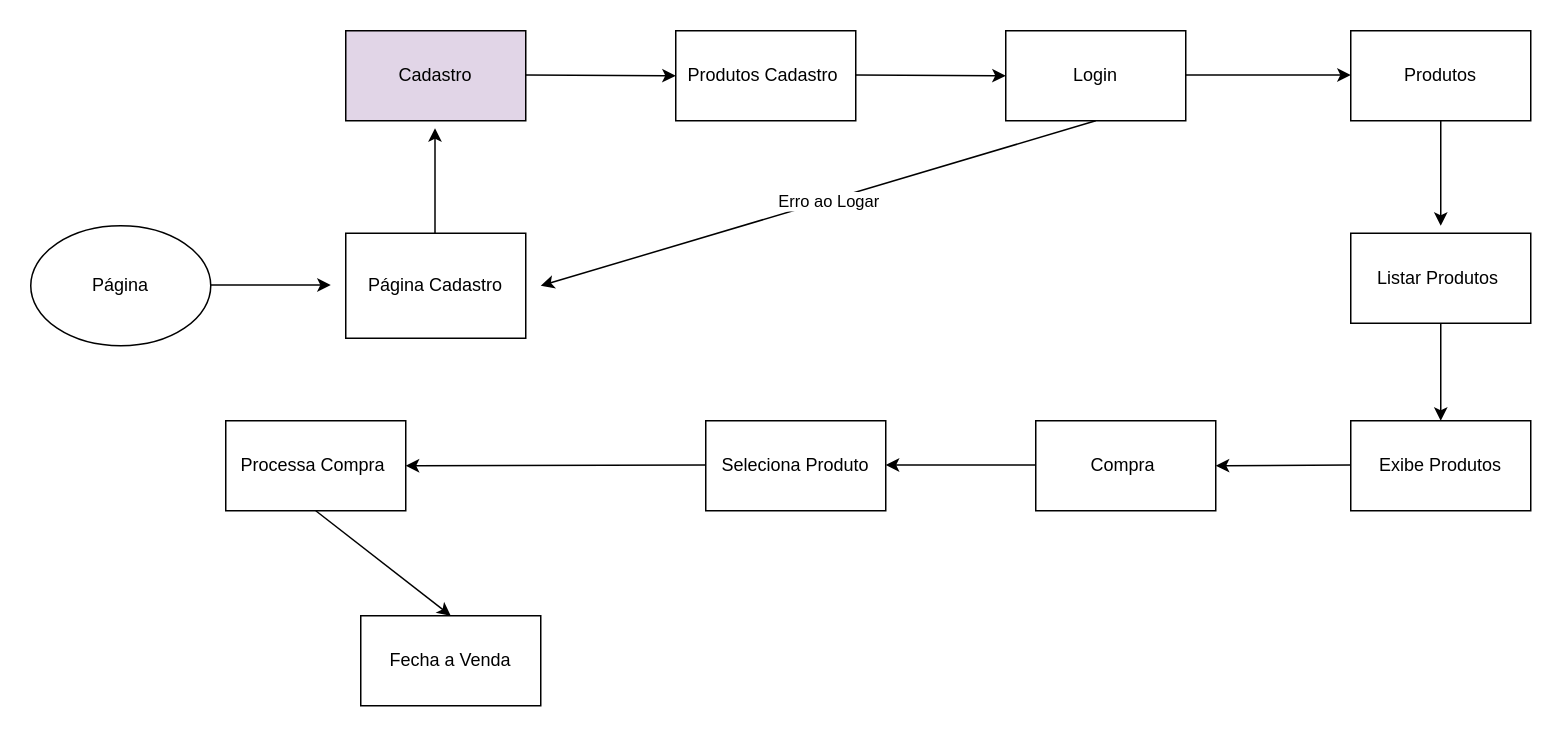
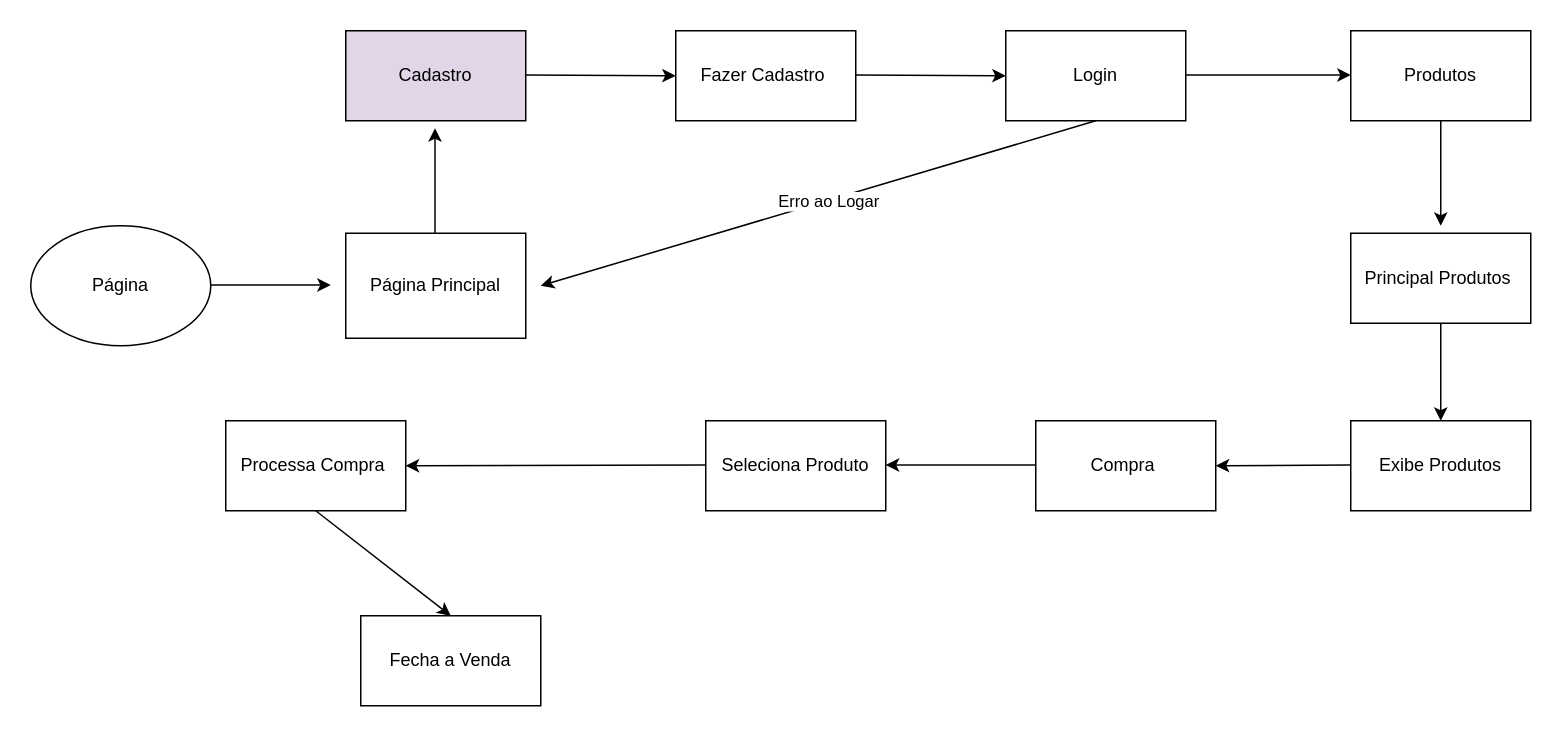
node "Produtos Cadastro": label "Produtos Cadastro" -> "Fazer Cadastro"
node "Listar Produtos": label "Listar Produtos" -> "Principal Produtos"
node "Página Cadastro": label "Página Cadastro" -> "Página Principal"
